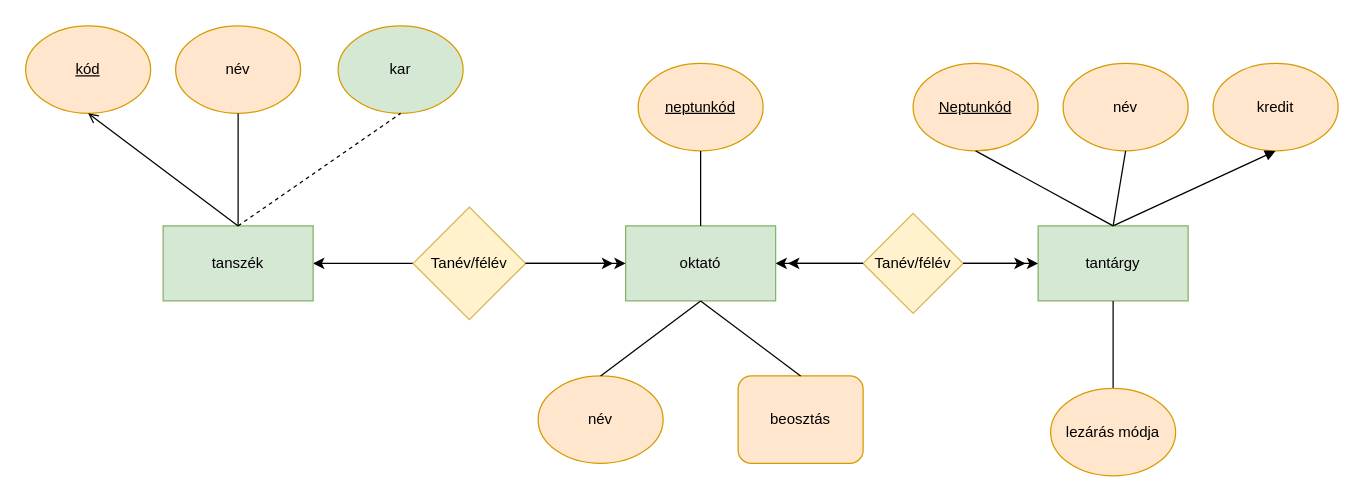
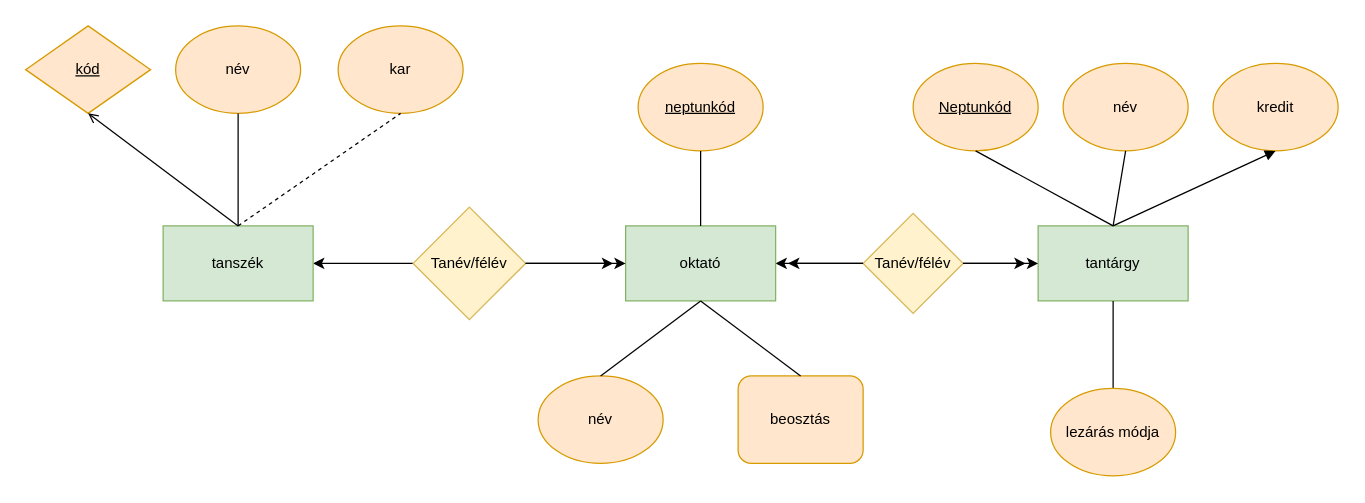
node "kód": shape ellipse -> diamond
node "kar": fillcolor #d5e8d4 -> #ffe6cc
